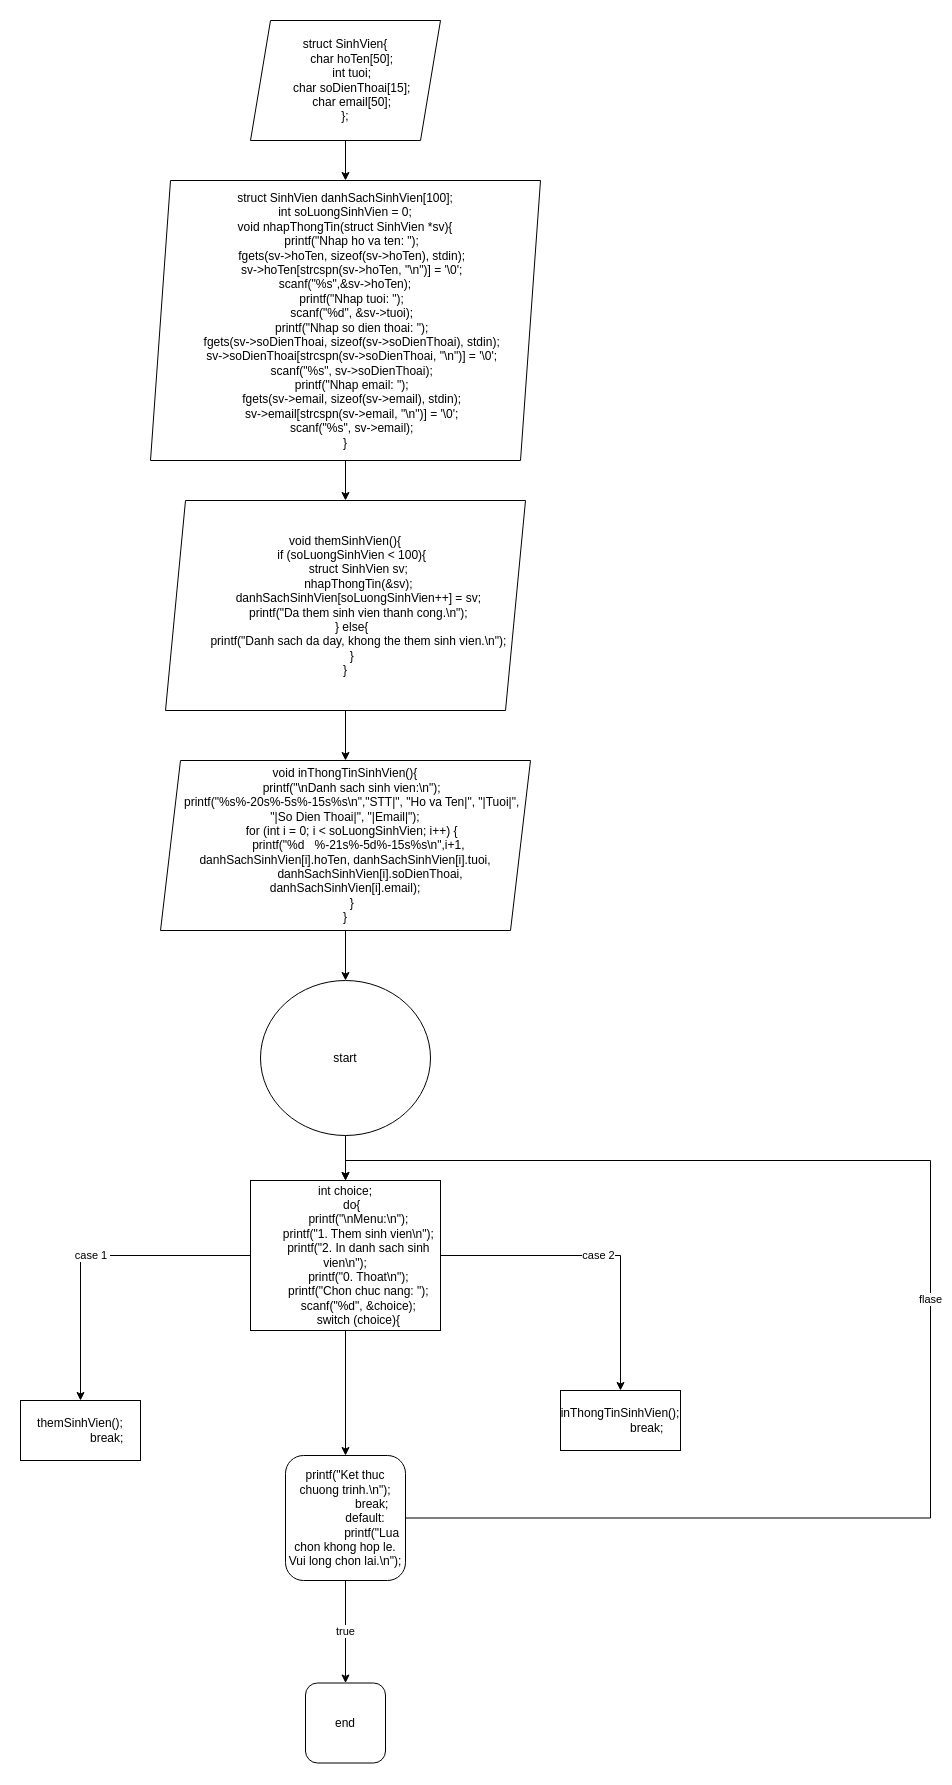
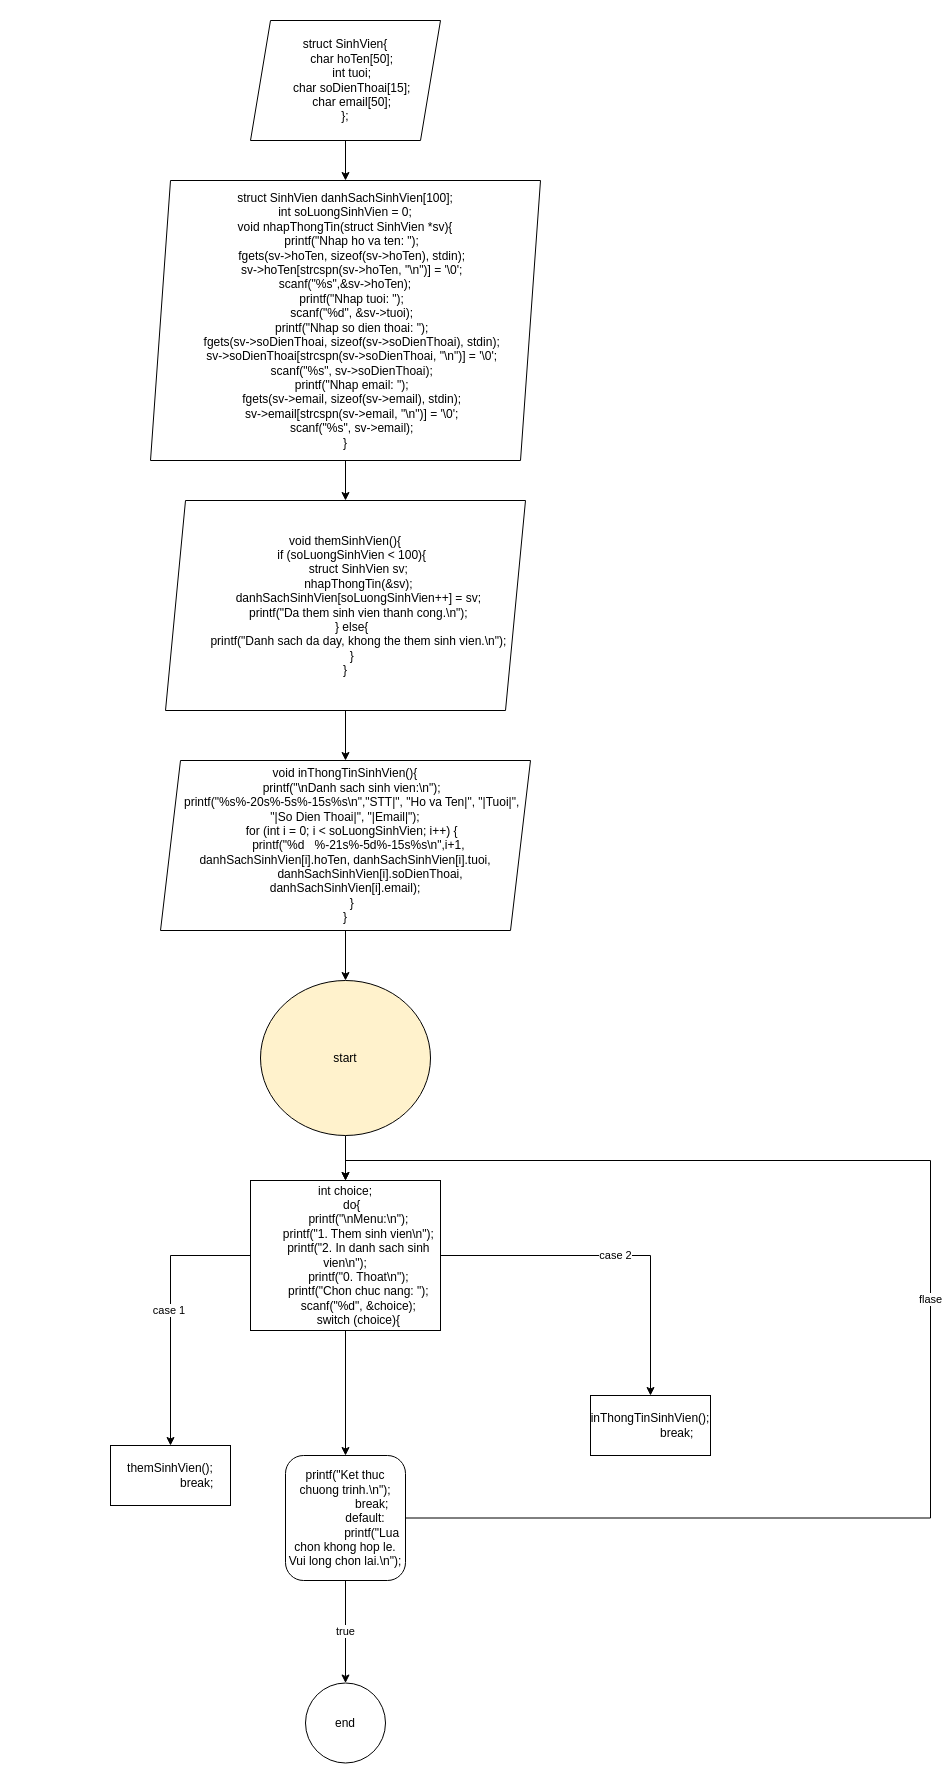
node "start": fillcolor #ffffff -> #fff2cc
node "inThongTinSinhVien(); break;": moved (621, 1421) -> (651, 1426)
node "themSinhVien(); break;": moved (81, 1431) -> (171, 1476)
node "end": shape rounded rectangle -> ellipse
